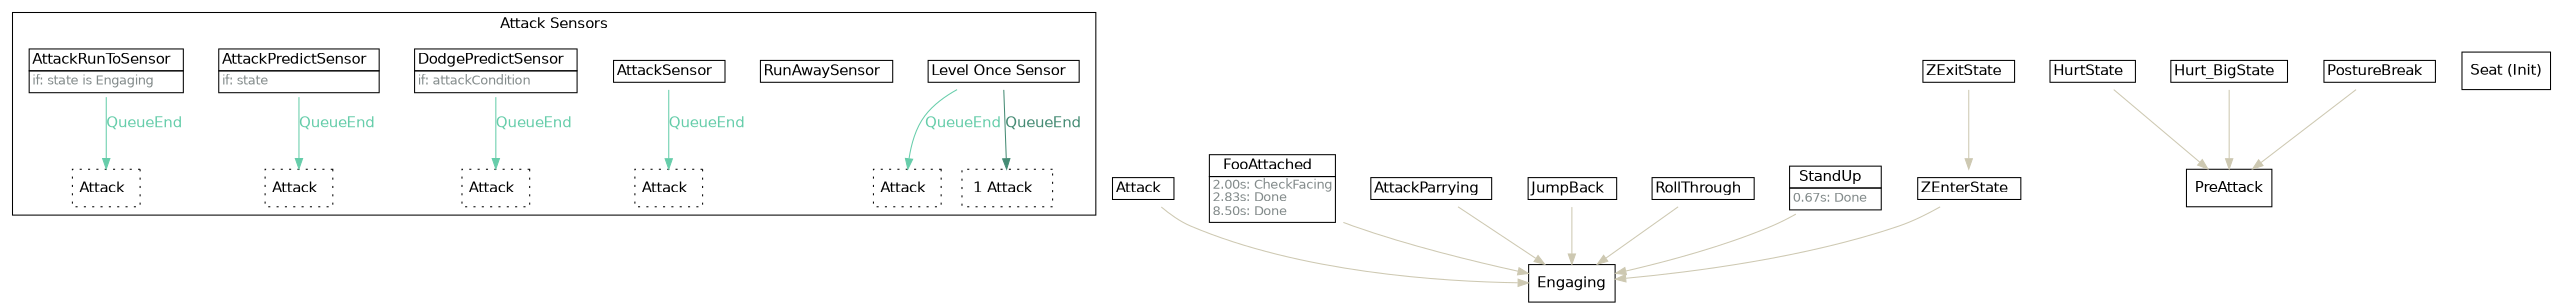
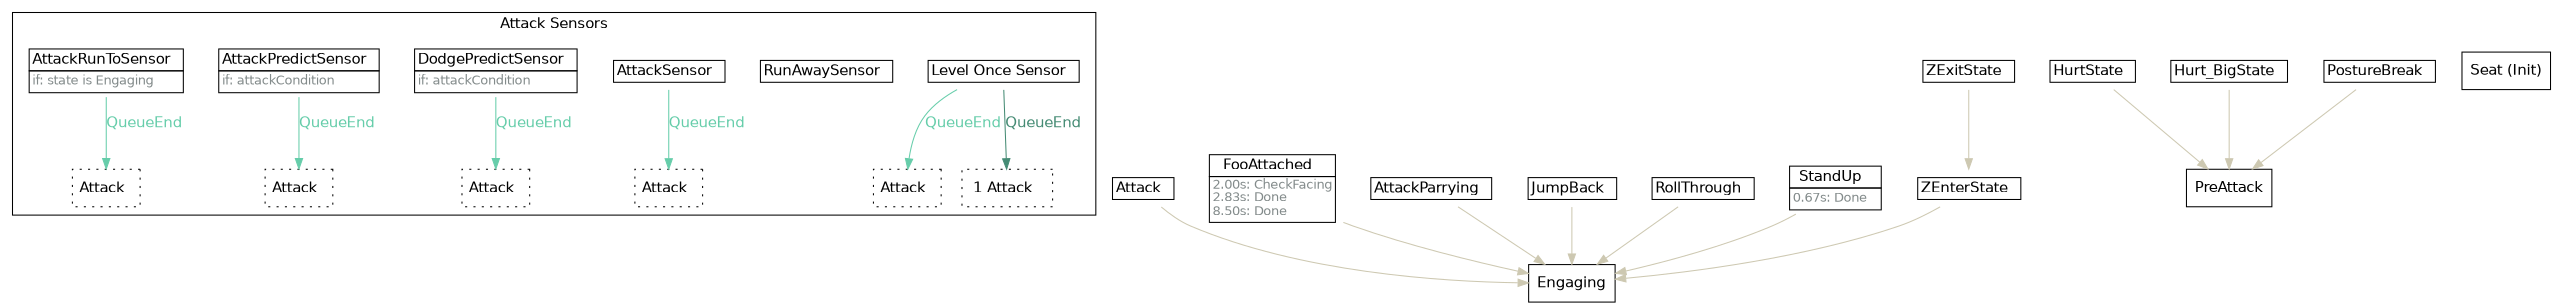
node "AttackPredictSensor": text "if: state" -> "if: attackCondition"
